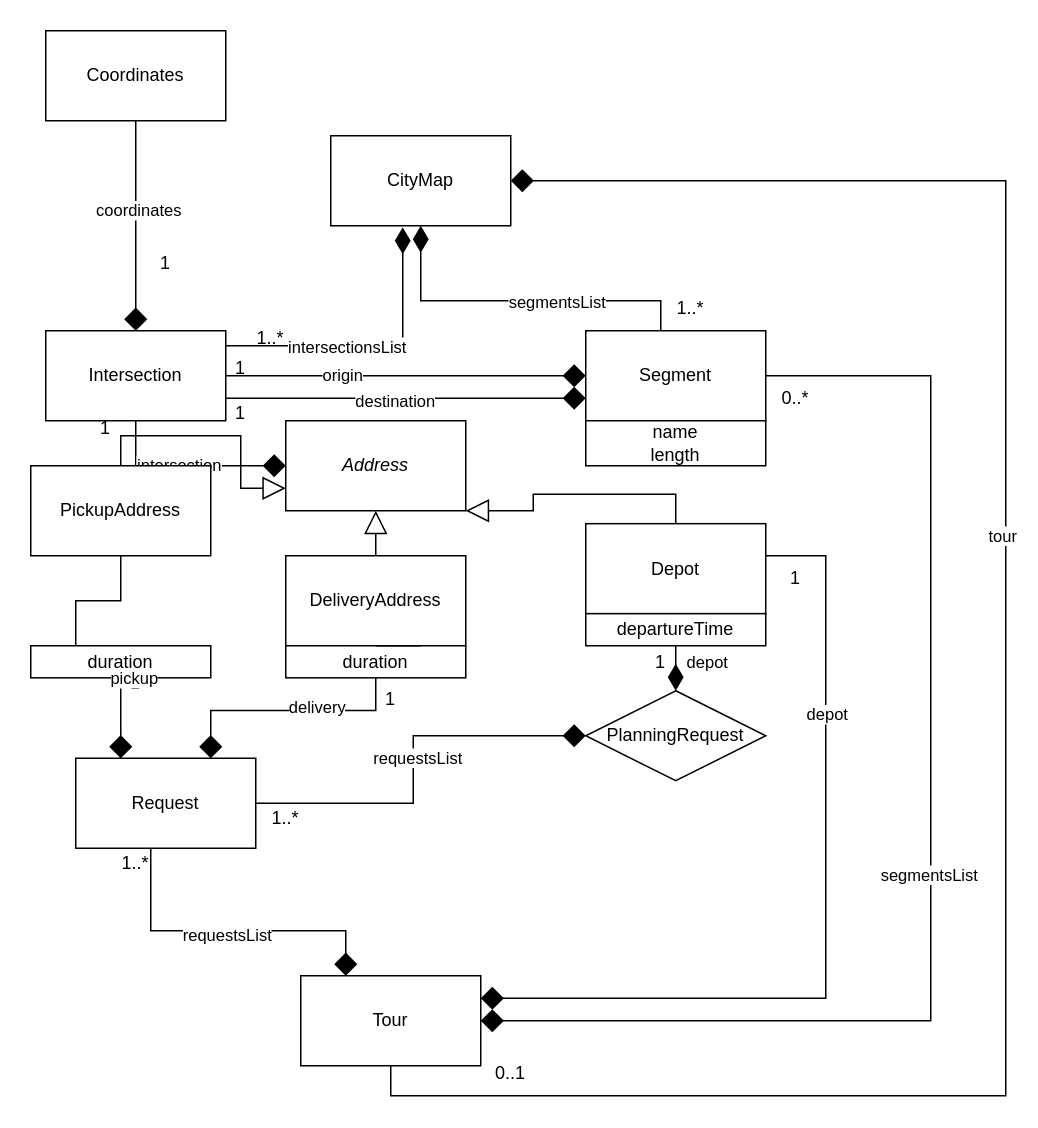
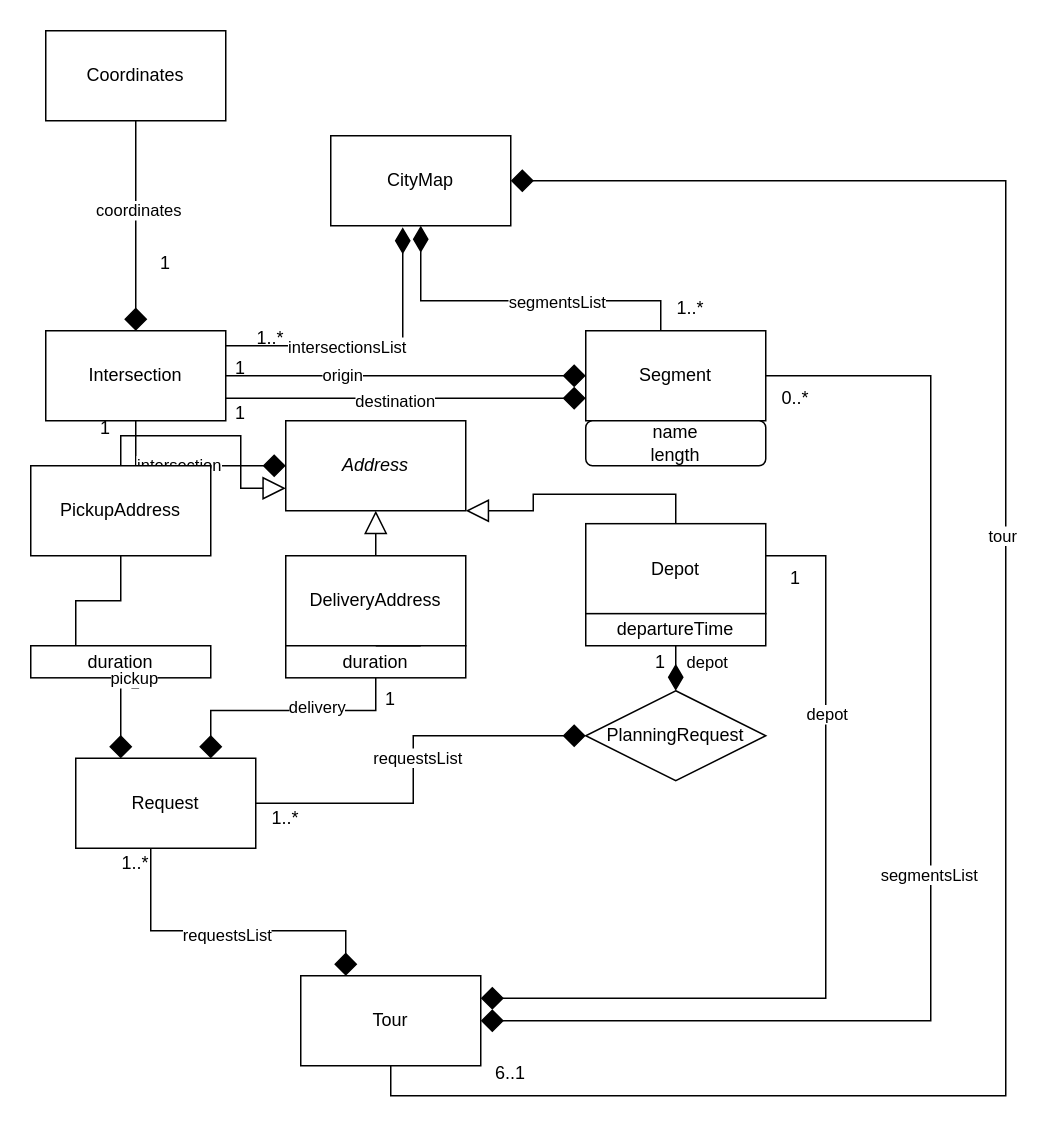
node "name length": shape rectangle -> rounded rectangle
node "0..1": label "0..1" -> "6..1"
